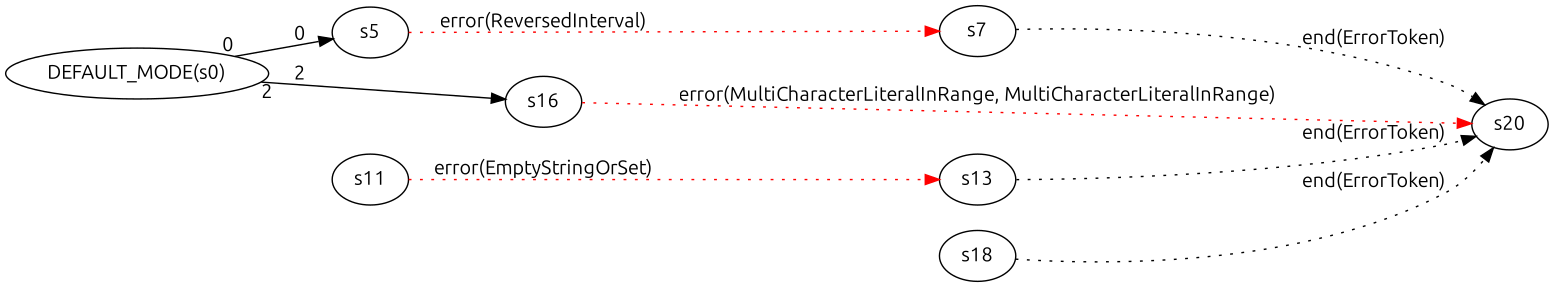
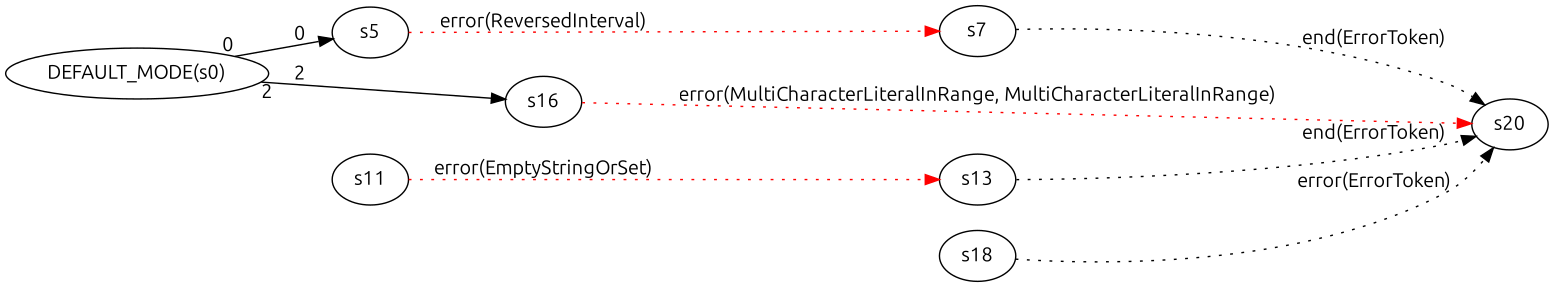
edge "s18" -> "s20": label "end(ErrorToken)" -> "error(ErrorToken)"
